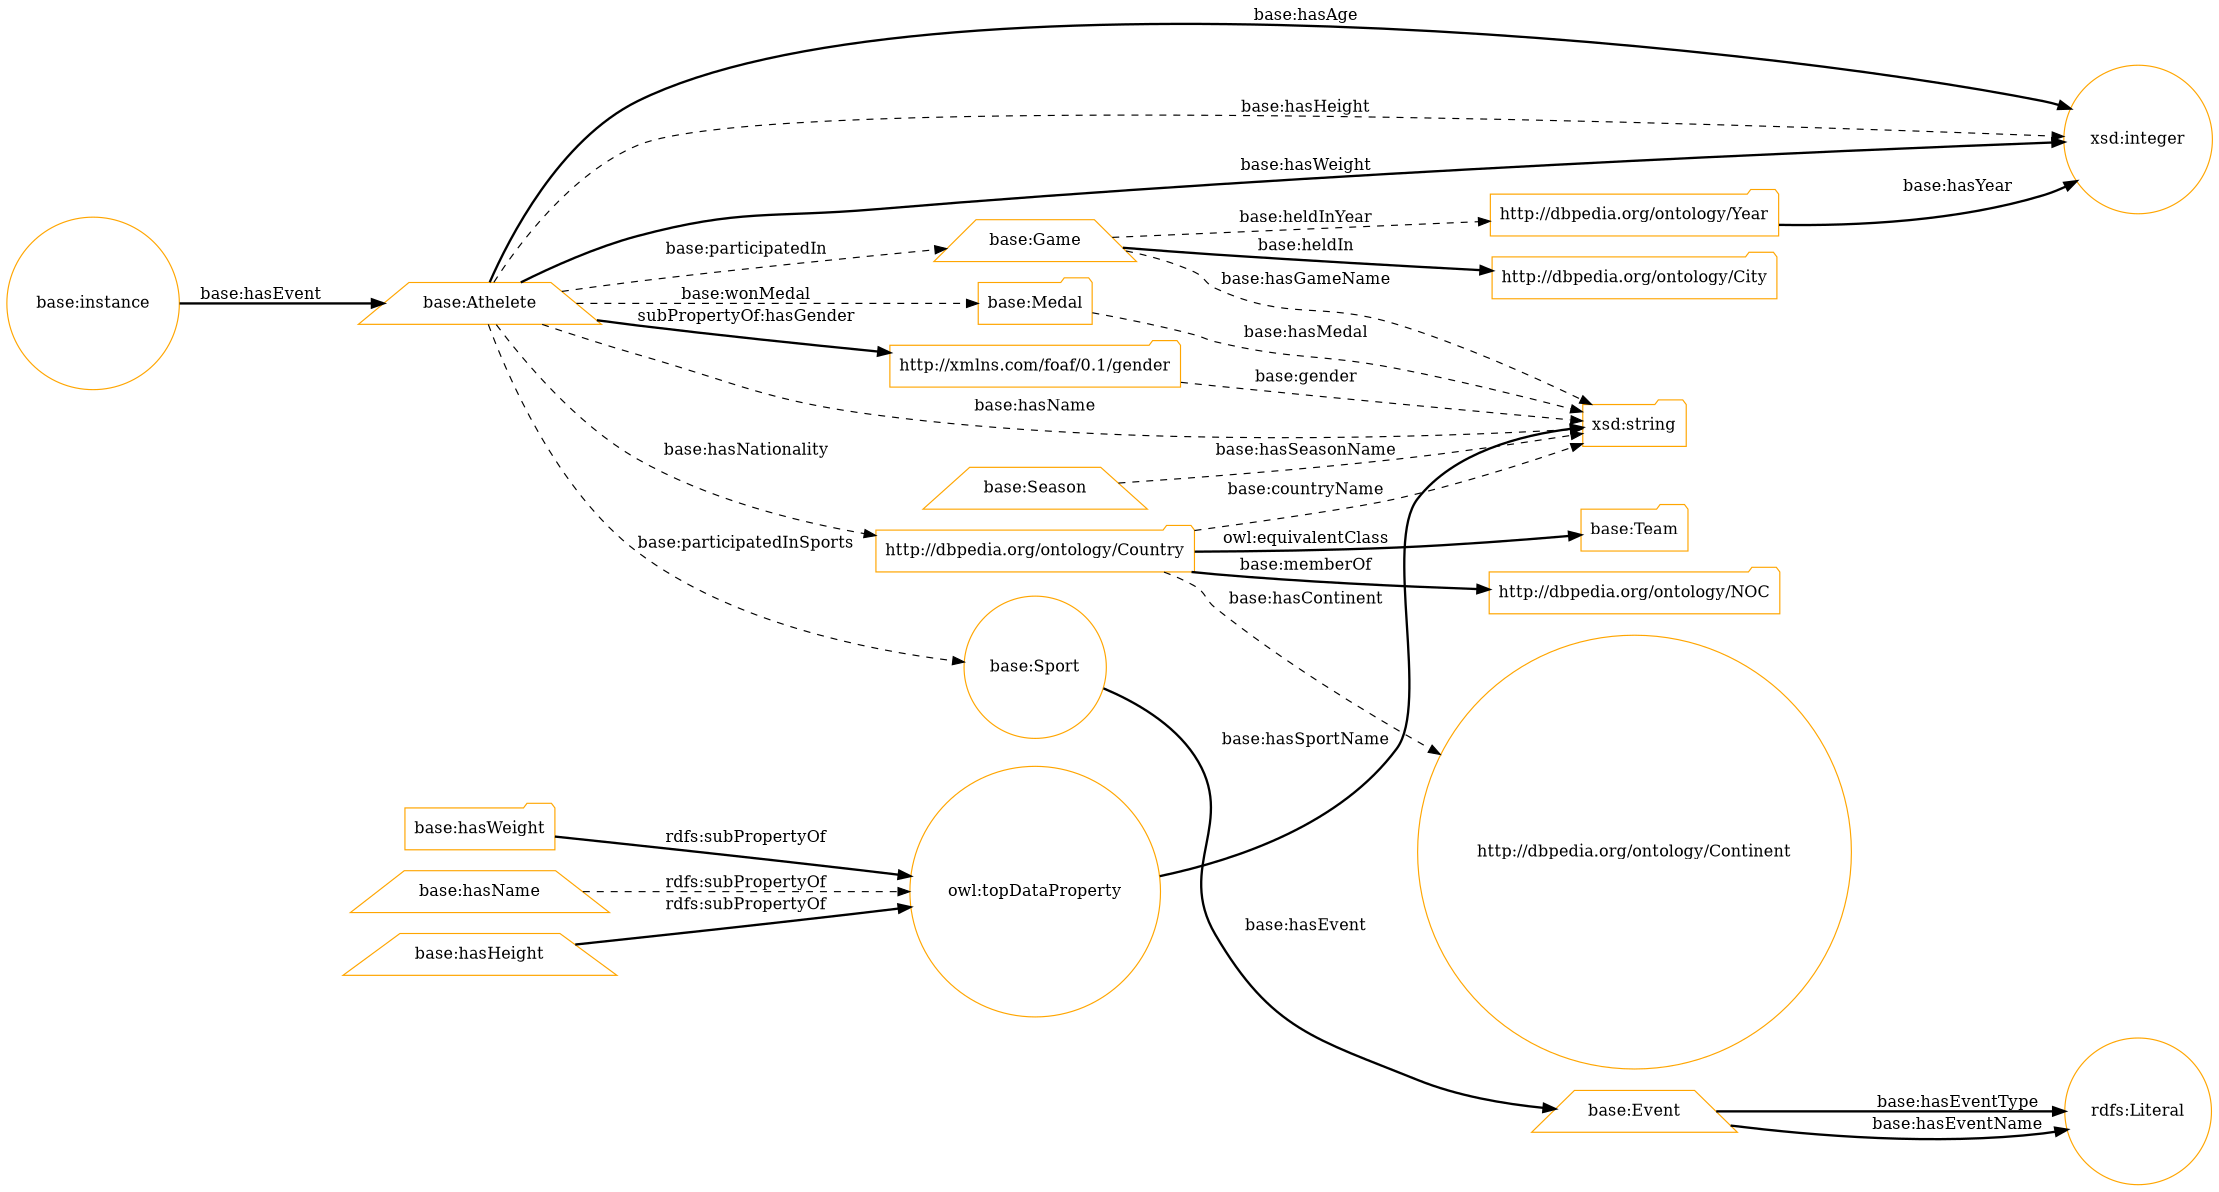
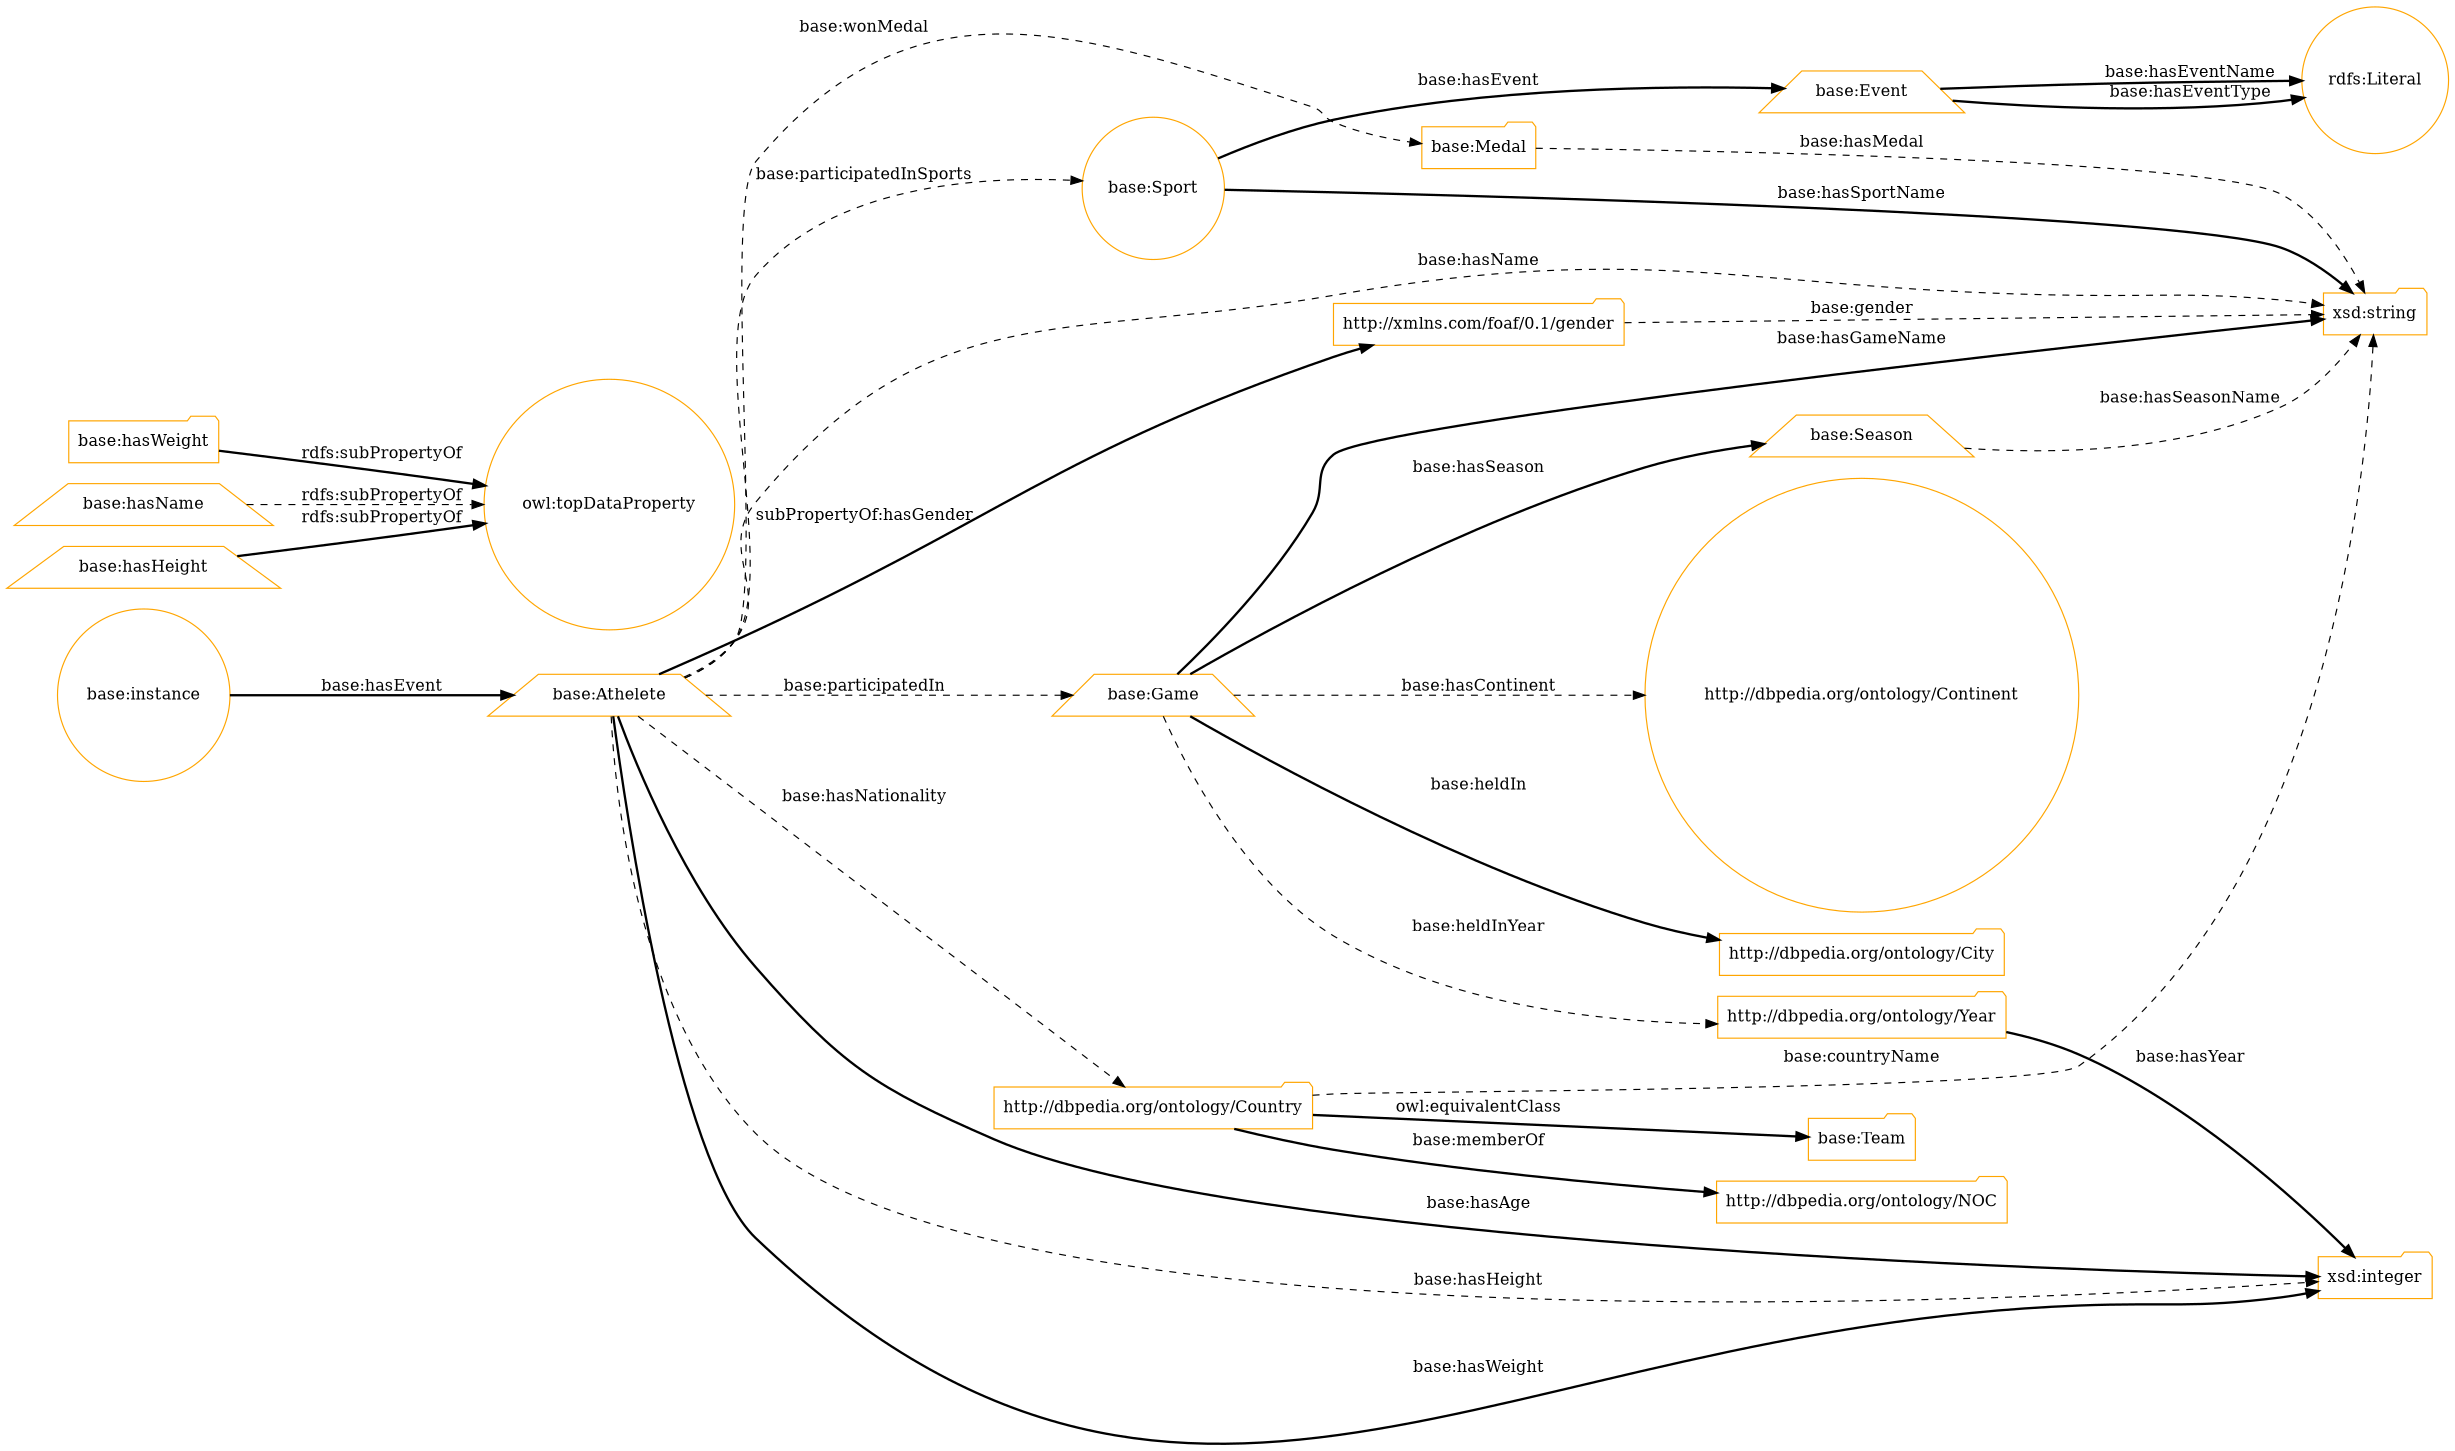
node "xsd:integer": shape circle -> folder
edge "base:Game" -> "xsd:string": style dashed -> bold
edge "base:Game" -> "base:Season": added, label "base:hasSeason"
edge "http://dbpedia.org/ontology/Country" -> "http://dbpedia.org/ontology/Continent": now "base:Game" -> "http://dbpedia.org/ontology/Continent"
edge "owl:topDataProperty" -> "xsd:string": now "base:Sport" -> "xsd:string"
